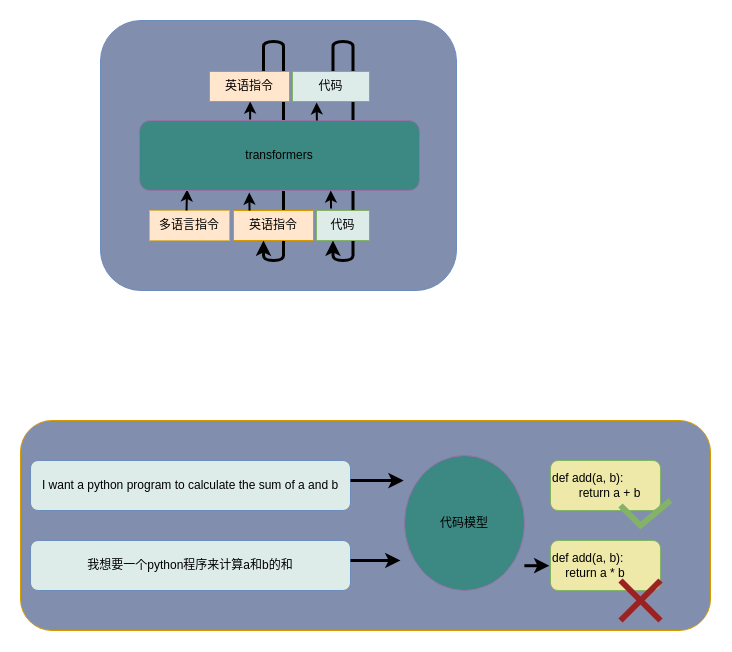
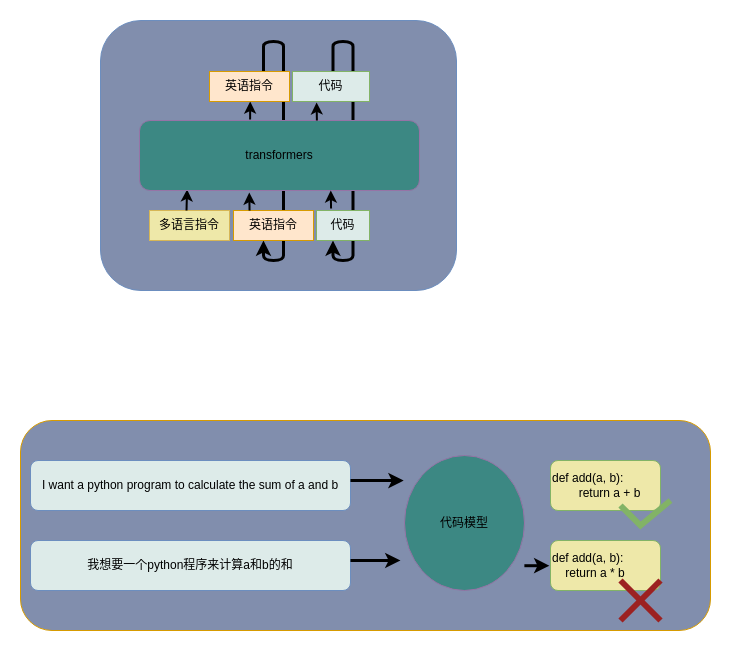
node "多语言指令": fillcolor #ffe6cc -> #eee8a9
